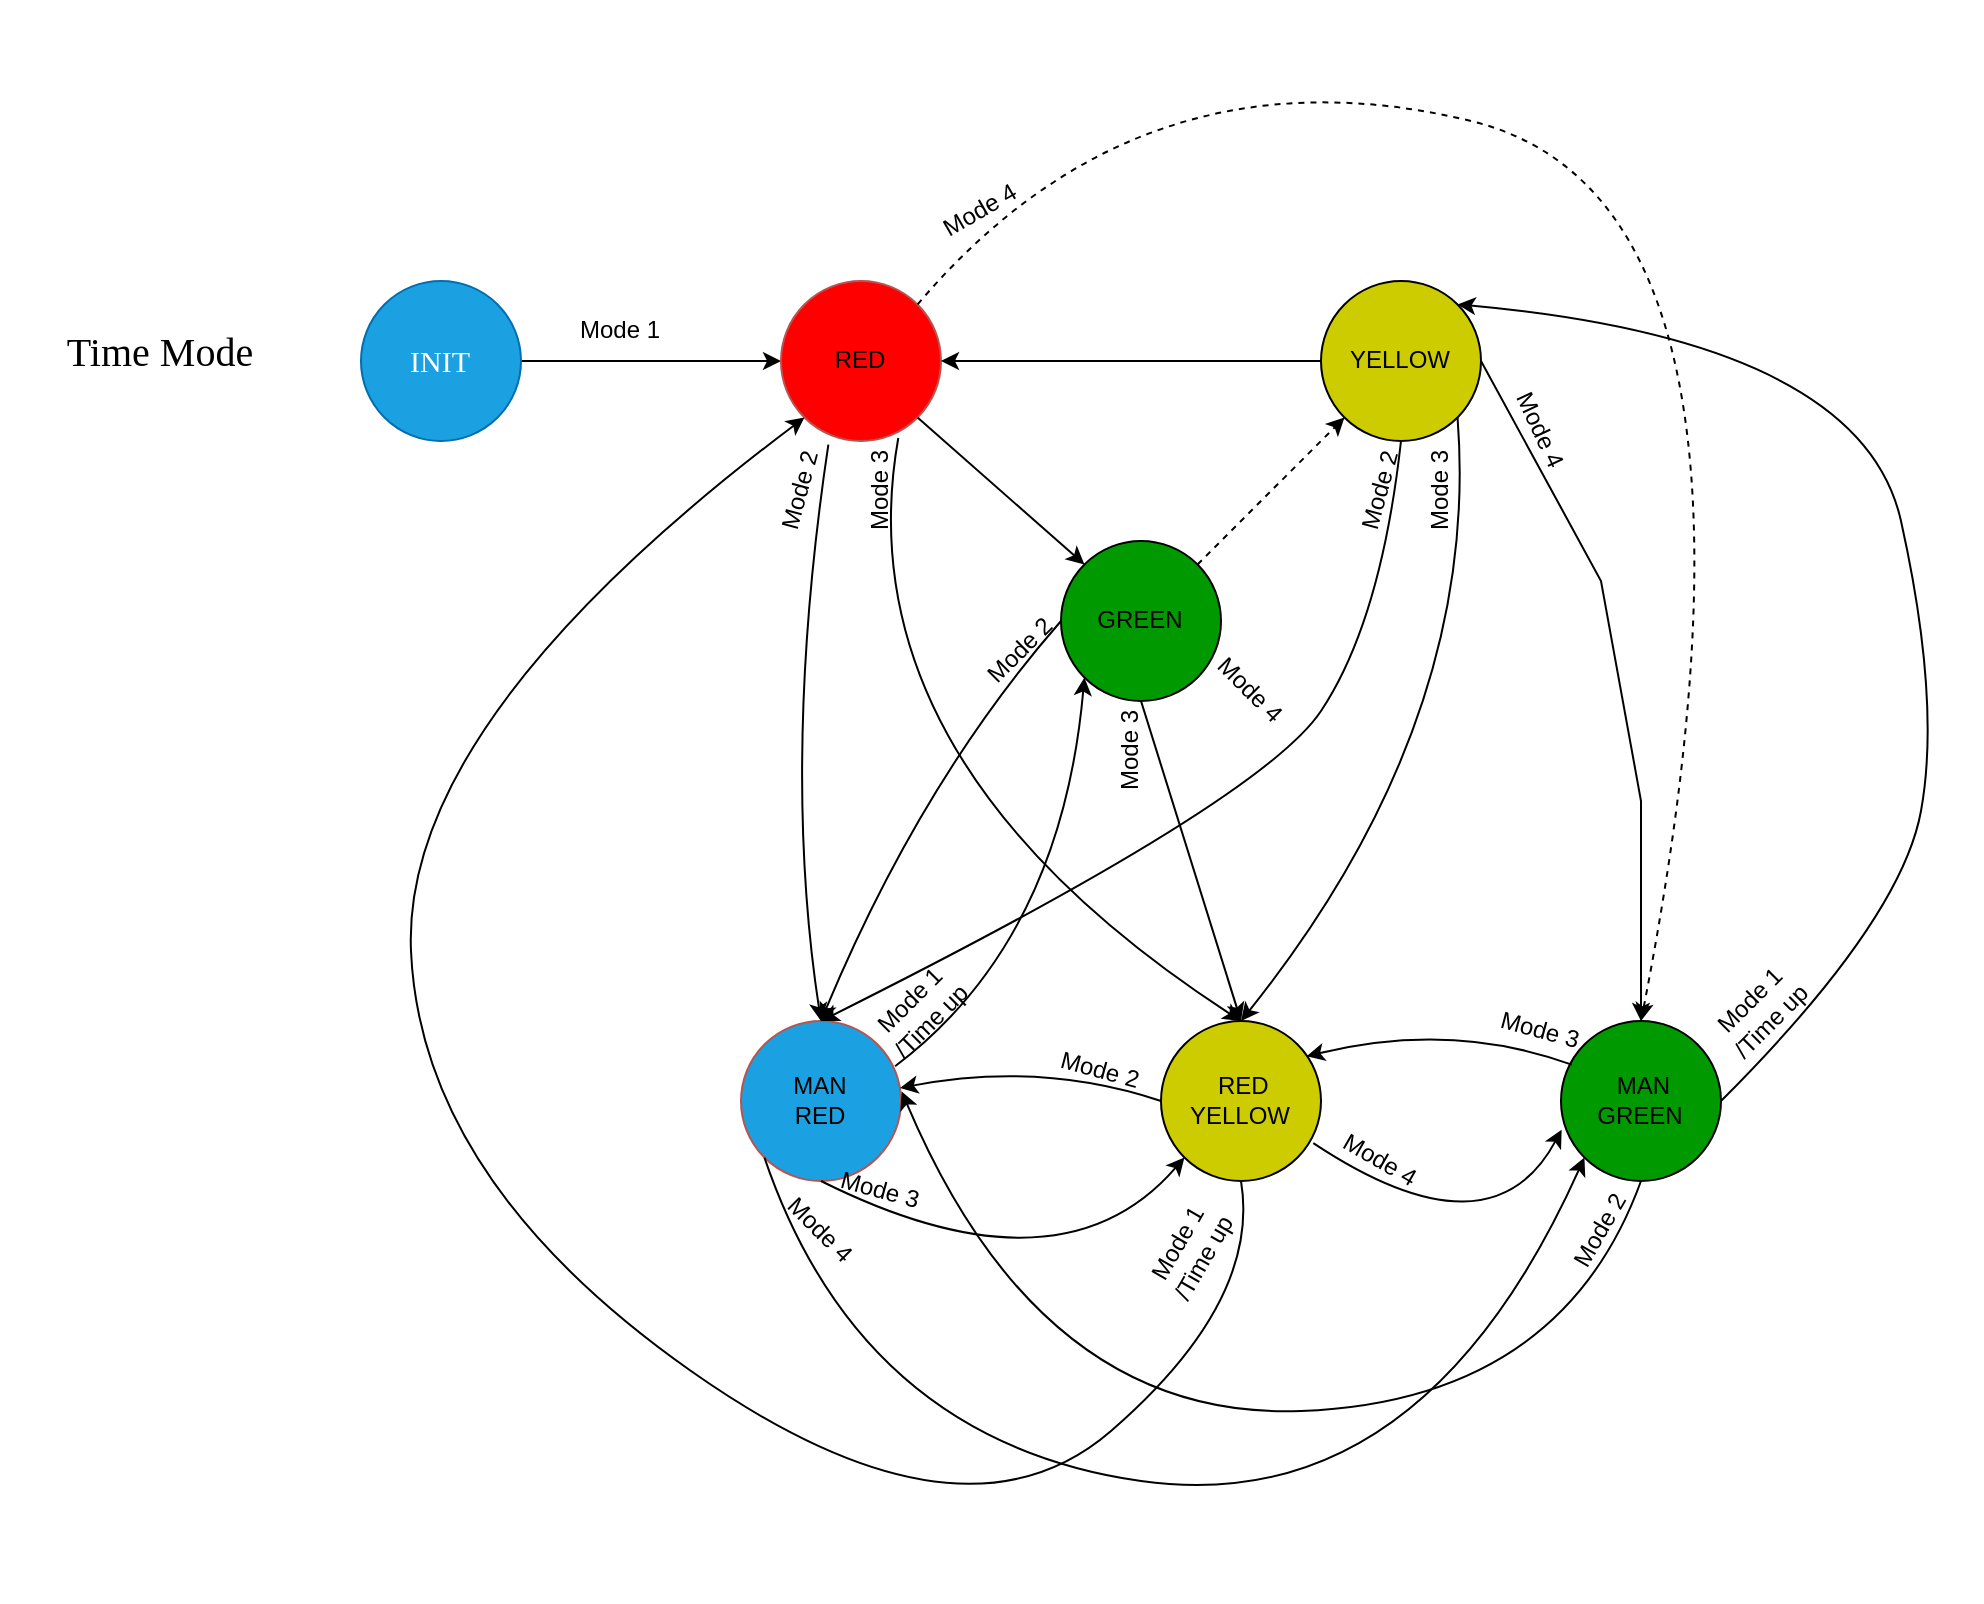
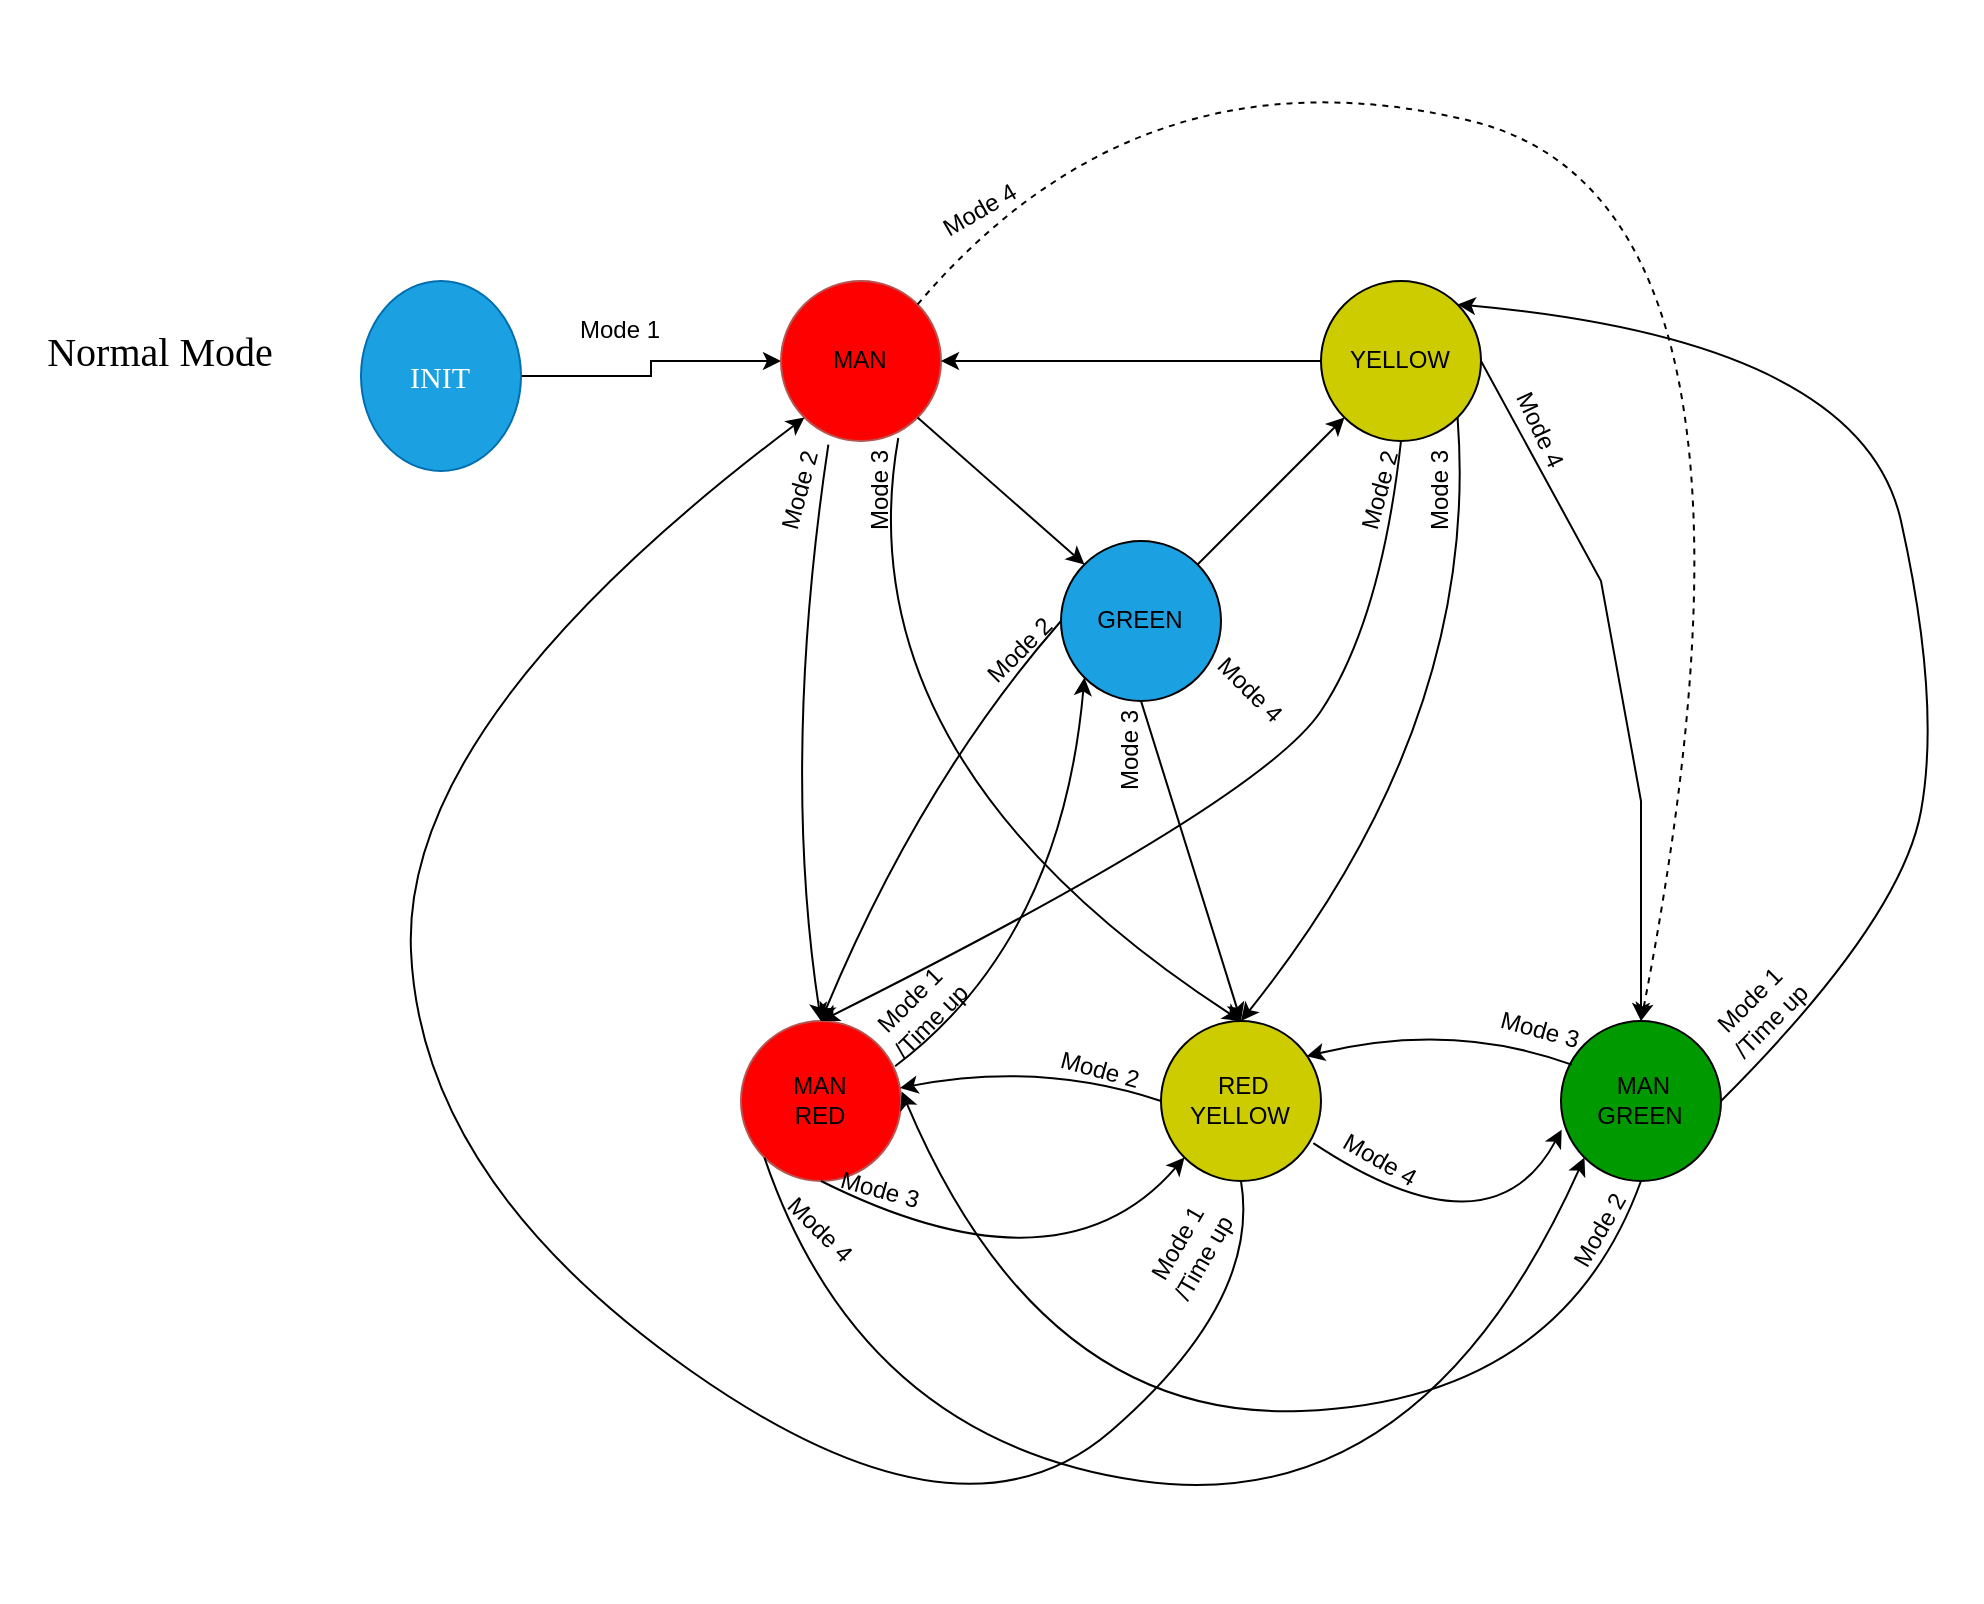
node "Time Mode": label "Time Mode" -> "Normal Mode"
node "INIT": size 160x160 -> 160x190
node "RED": label "RED" -> "MAN"
edge "GREEN" -> "YELLOW": style dashed -> solid
node "GREEN": fillcolor #009900 -> #1ba1e2
node "MAN RED": fillcolor #1ba1e2 -> #ff0000
